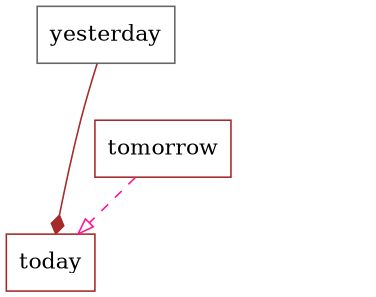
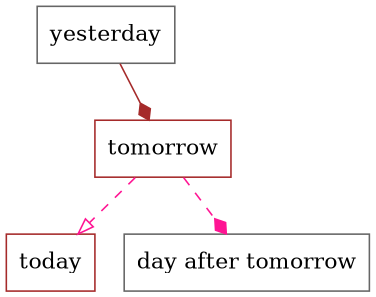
edge "yesterday" -> "today": now "yesterday" -> "tomorrow"
node "day after tomorrow": added
